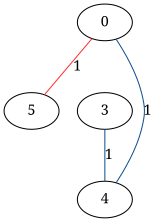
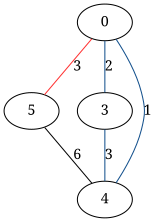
edge "0" -- "5": label "1" -> "3"
edge "0" -- "3": added, label "2"
edge "5" -- "4": added, label "6"
edge "3" -- "4": label "1" -> "3"
